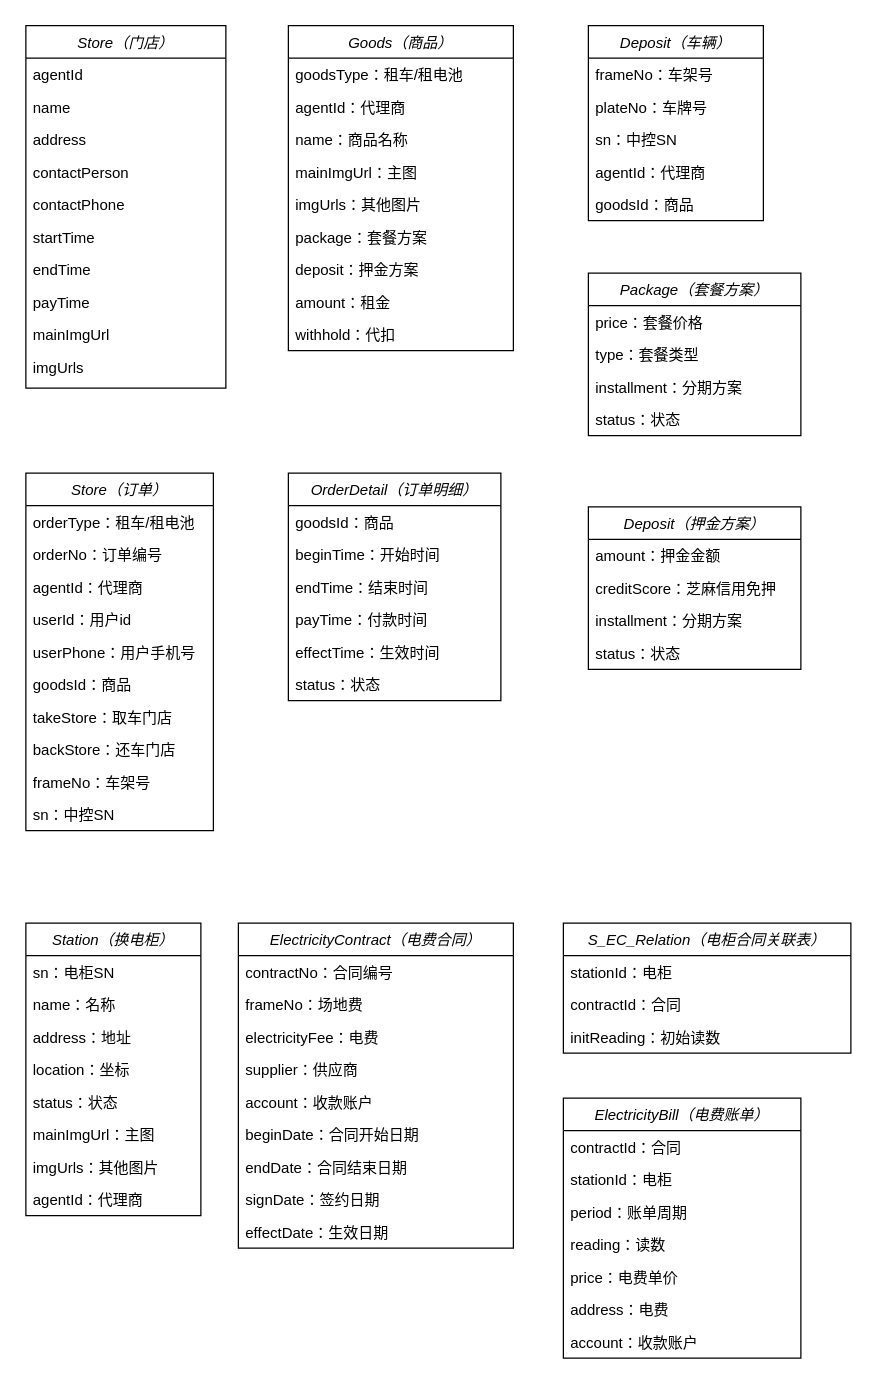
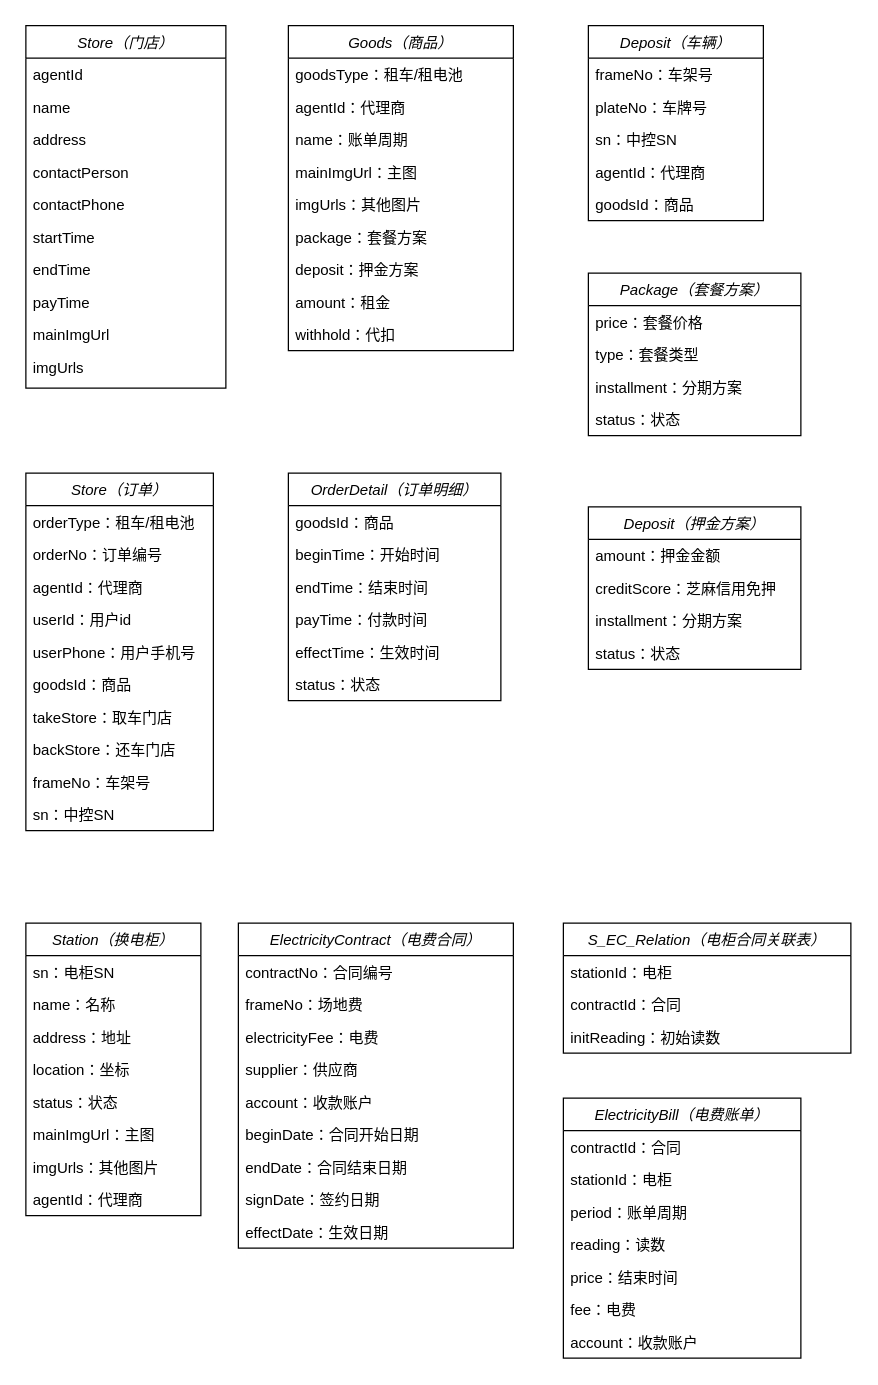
node "name：商品名称": label "name：商品名称" -> "name：账单周期"
node "price：电费单价": label "price：电费单价" -> "price：结束时间"
node "address：电费": label "address：电费" -> "fee：电费"
